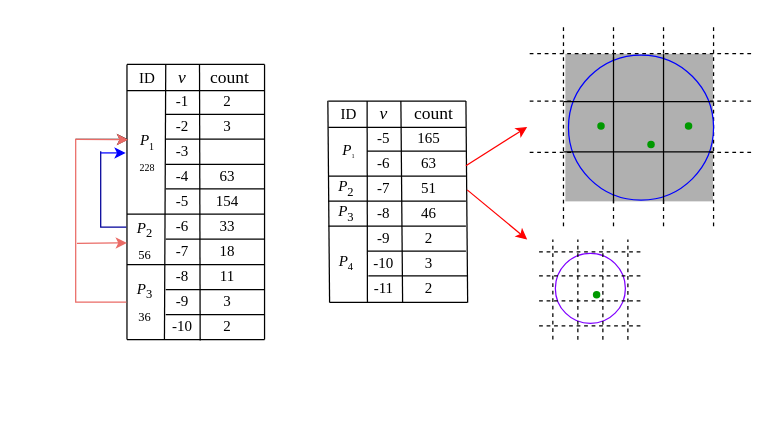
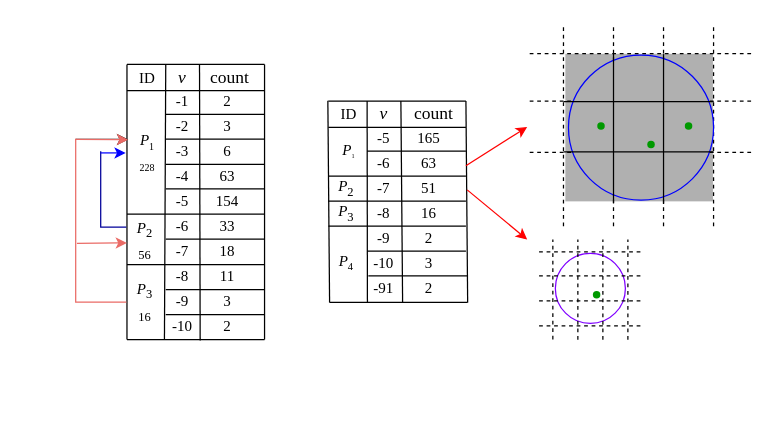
node "6": added
node "46": label "46" -> "16"
node "-11": label "-11" -> "-91"
node "P3 36": label "P3 36" -> "P3 16"
